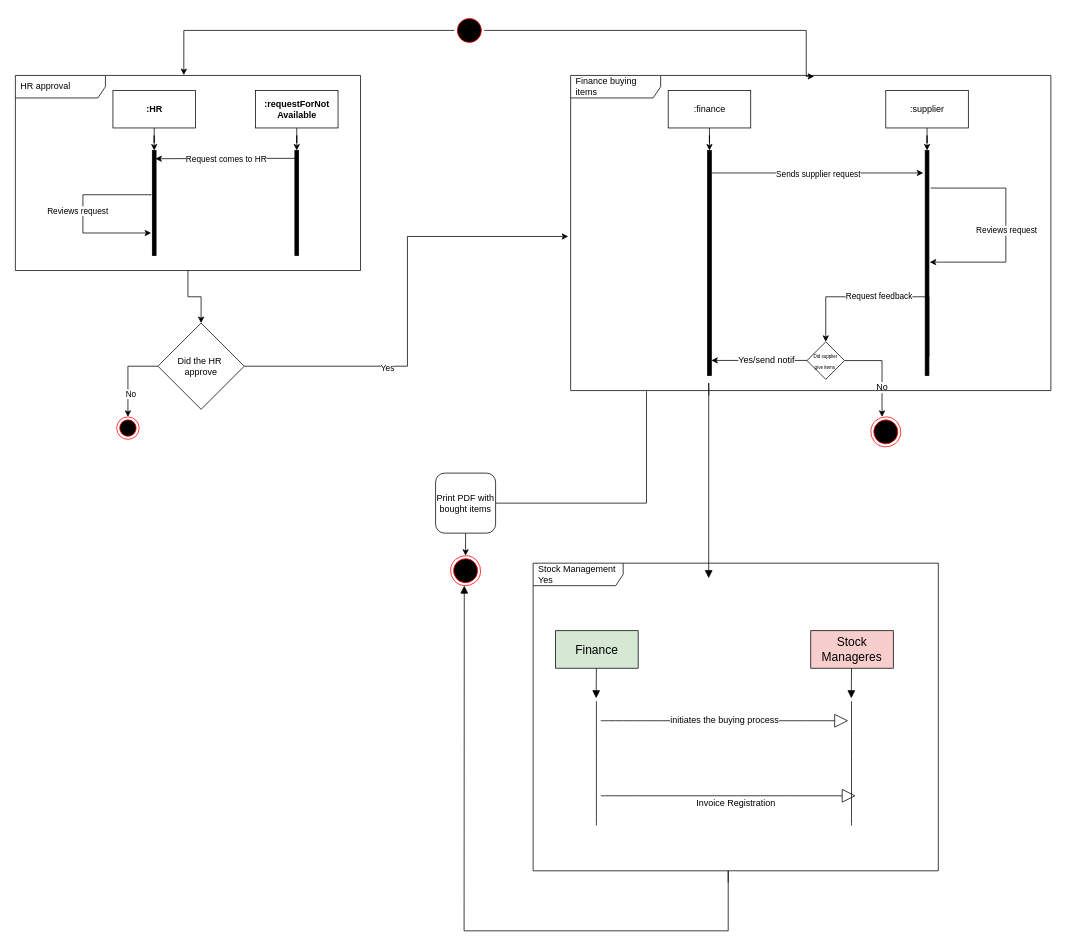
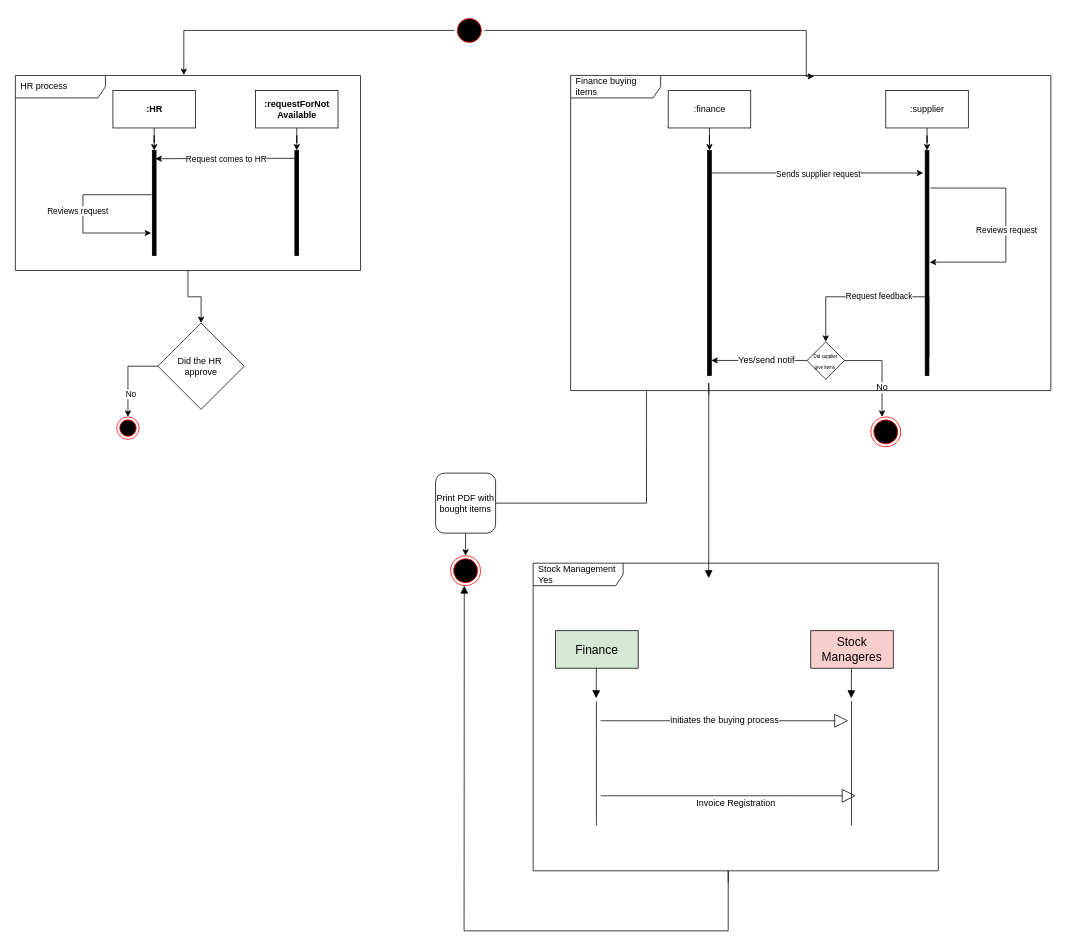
node "HR approval": label "HR approval" -> "HR process"
edge "Did the HR approve" -> "Finance buying items": removed, label "Yes"
